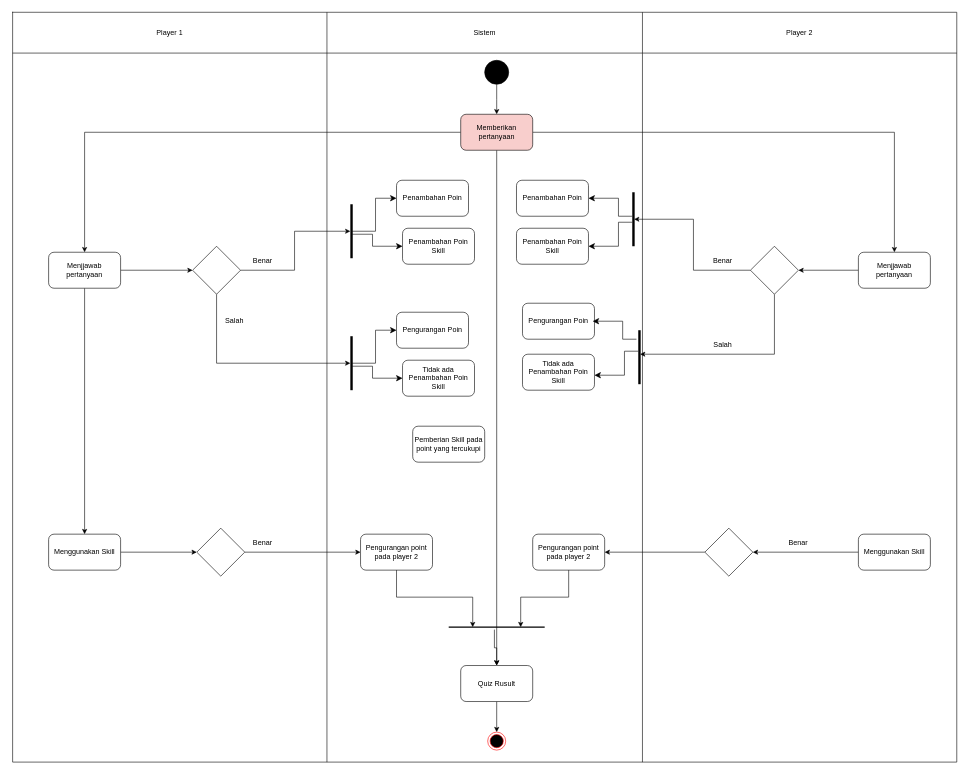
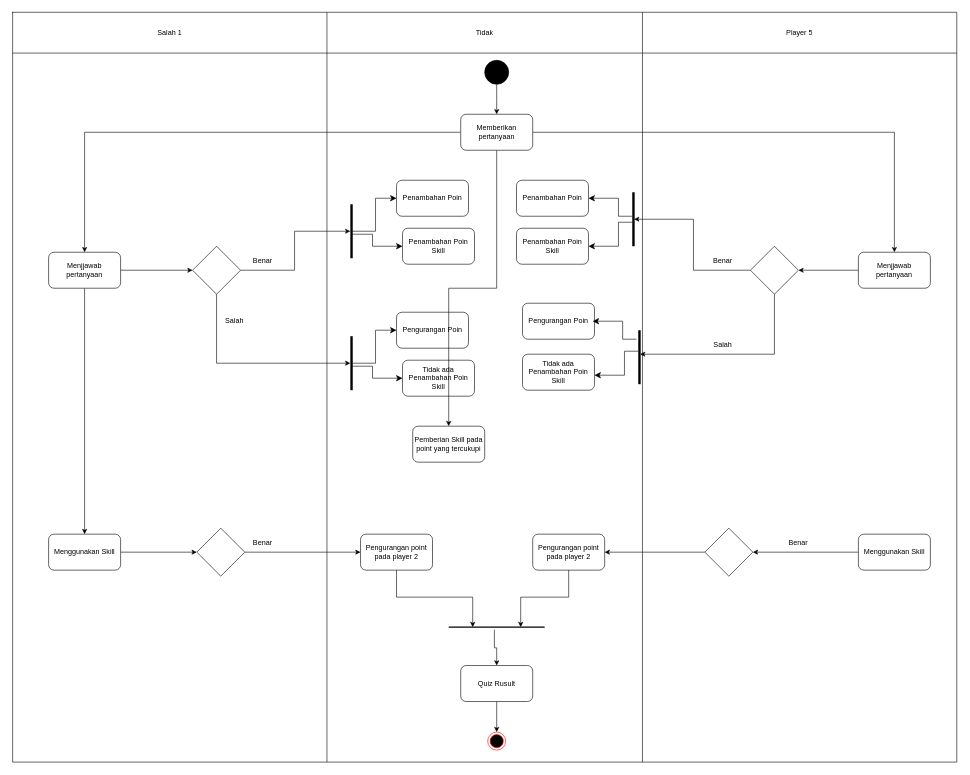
node "Player 1": label "Player 1" -> "Salah 1"
node "Sistem": label "Sistem" -> "Tidak"
node "Player 2": label "Player 2" -> "Player 5"
node "Memberikan pertanyaan": fillcolor #f8cecc -> #ffffff
edge "Memberikan pertanyaan" -> "Quiz Rusult": now "Memberikan pertanyaan" -> "Pemberian Skill pada point yang tercukupi"
